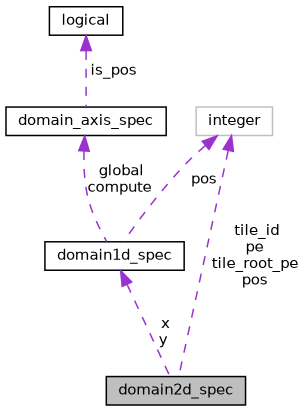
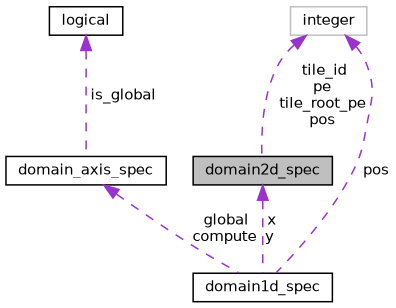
edge "domain_axis_spec" -> "logical": label " is_pos" -> " is_global"
edge "domain2d_spec" -> "domain1d_spec": reversed
